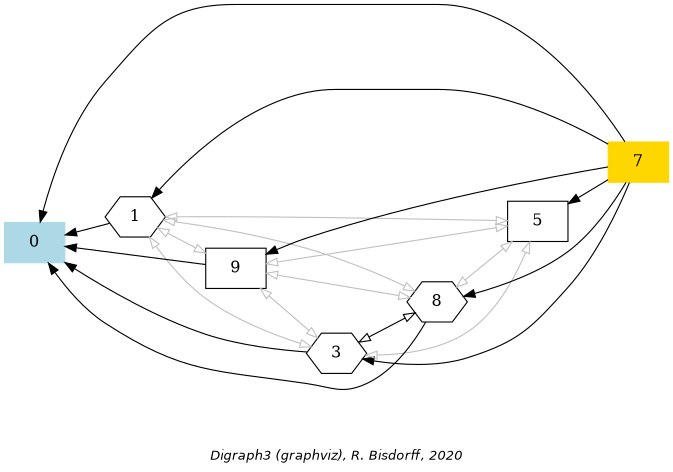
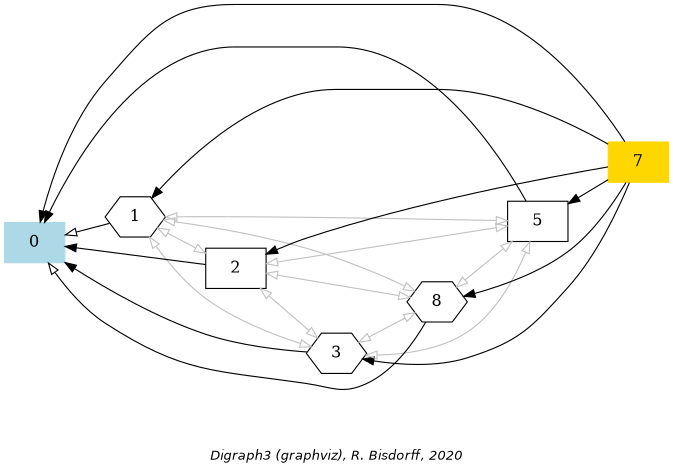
edge "5" -> "0": added
edge "1" -> "0": arrowhead normal -> empty
node "9": label "9" -> "2"
edge "8" -- "3": color black -> grey
edge "8" -> "0": arrowhead normal -> empty
